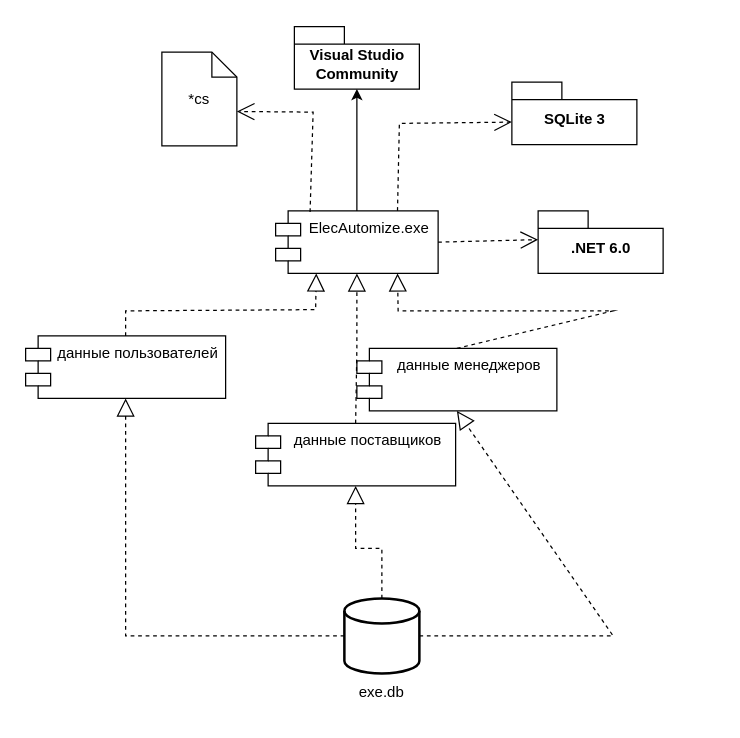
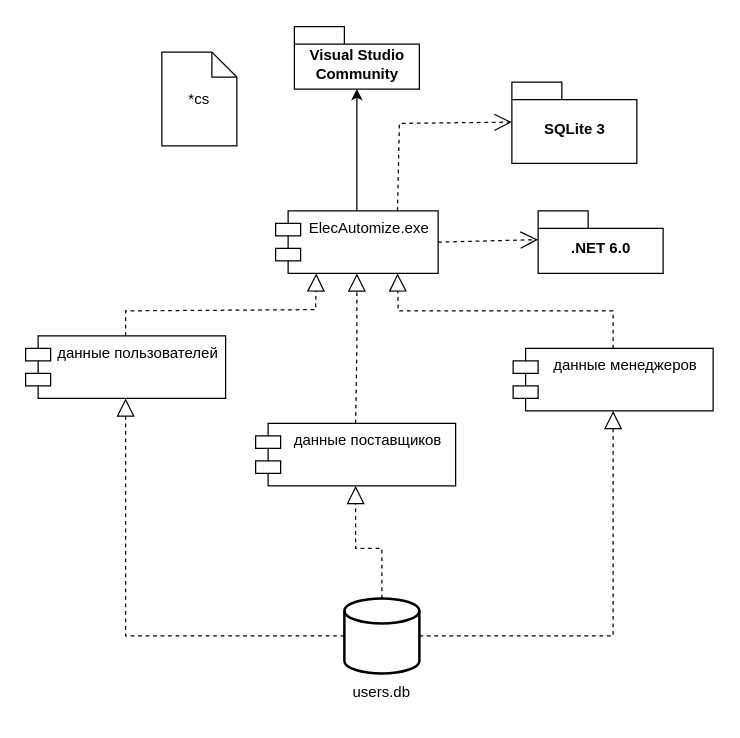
node "SQLite 3": size 125x63 -> 125x81
edge "ElecAutomize.exe" -> "*cs": removed
node "данные менеджеров": moved (457, 379) -> (613, 379)
node "exe.db": label "exe.db" -> "users.db"
